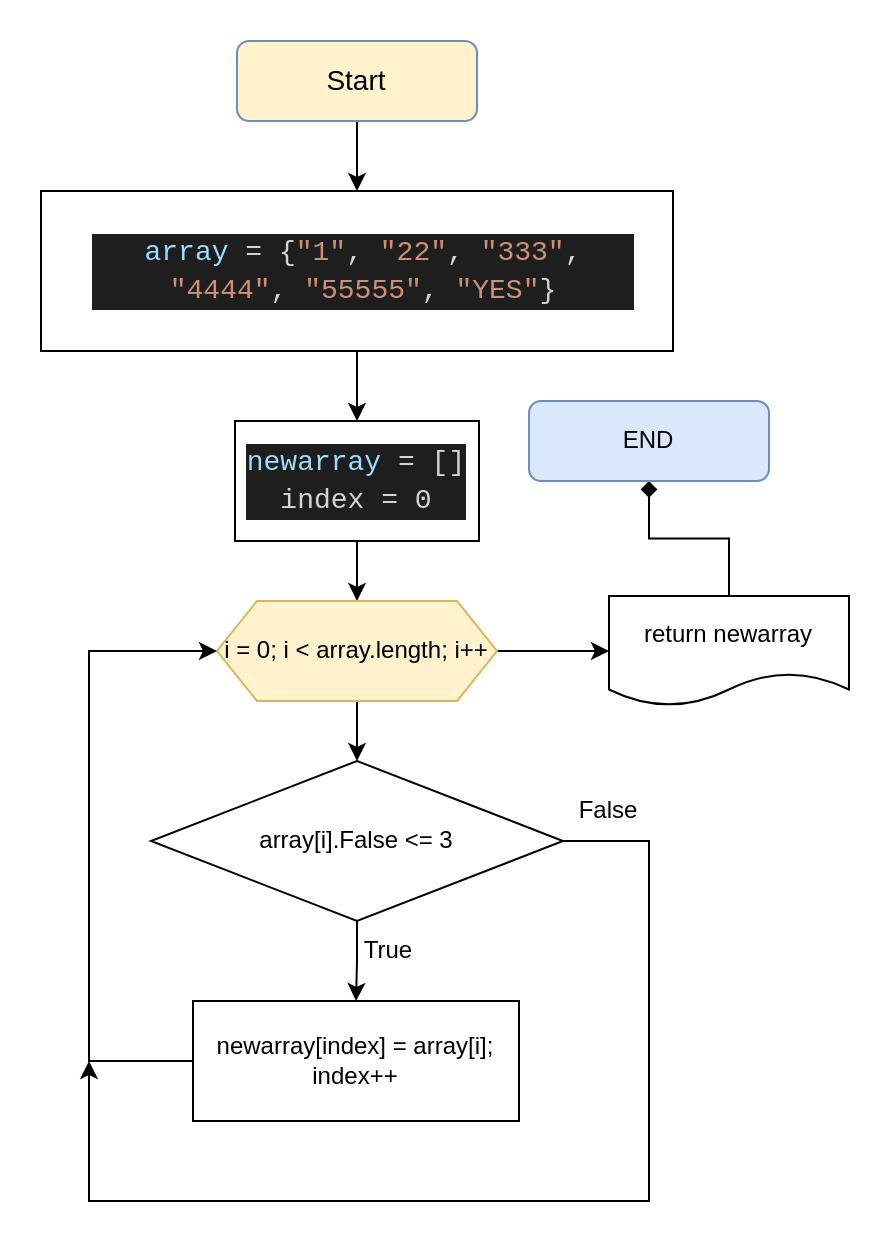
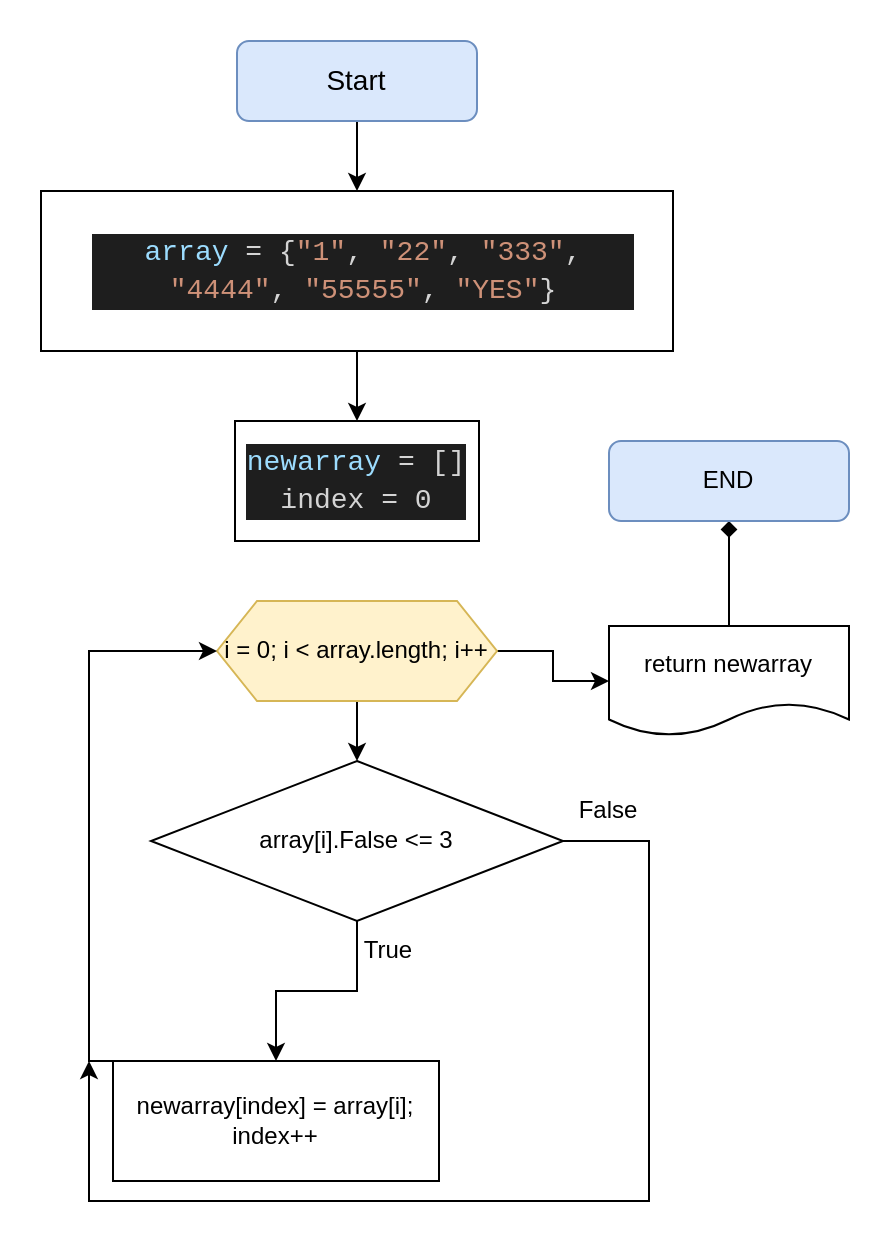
node "Start": fillcolor #fff2cc -> #dae8fc
node "END": moved (649, 441) -> (729, 481)
edge "newarray = [] index = 0" -> "i = 0; i < array.length; i++": removed
node "return newarray": moved (729, 651) -> (729, 681)
node "newarray[index] = array[i]; index++": moved (356, 1061) -> (276, 1121)
